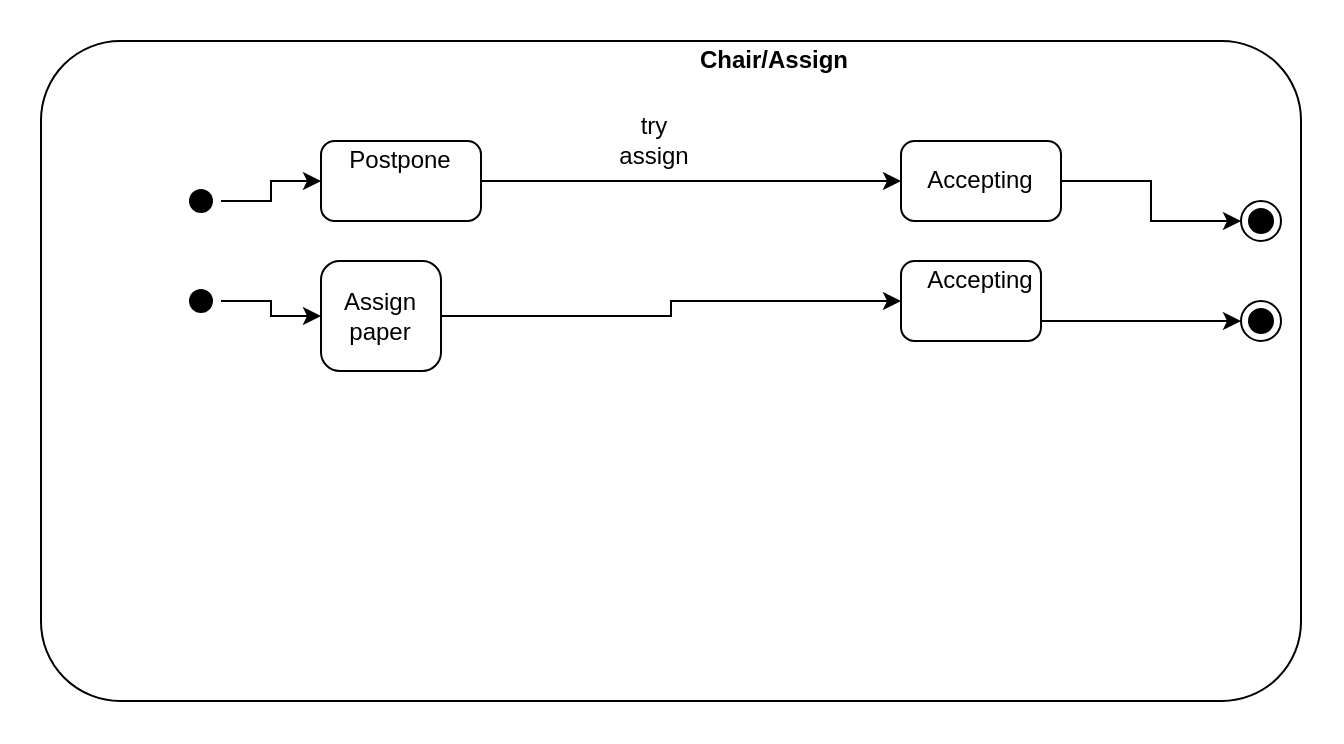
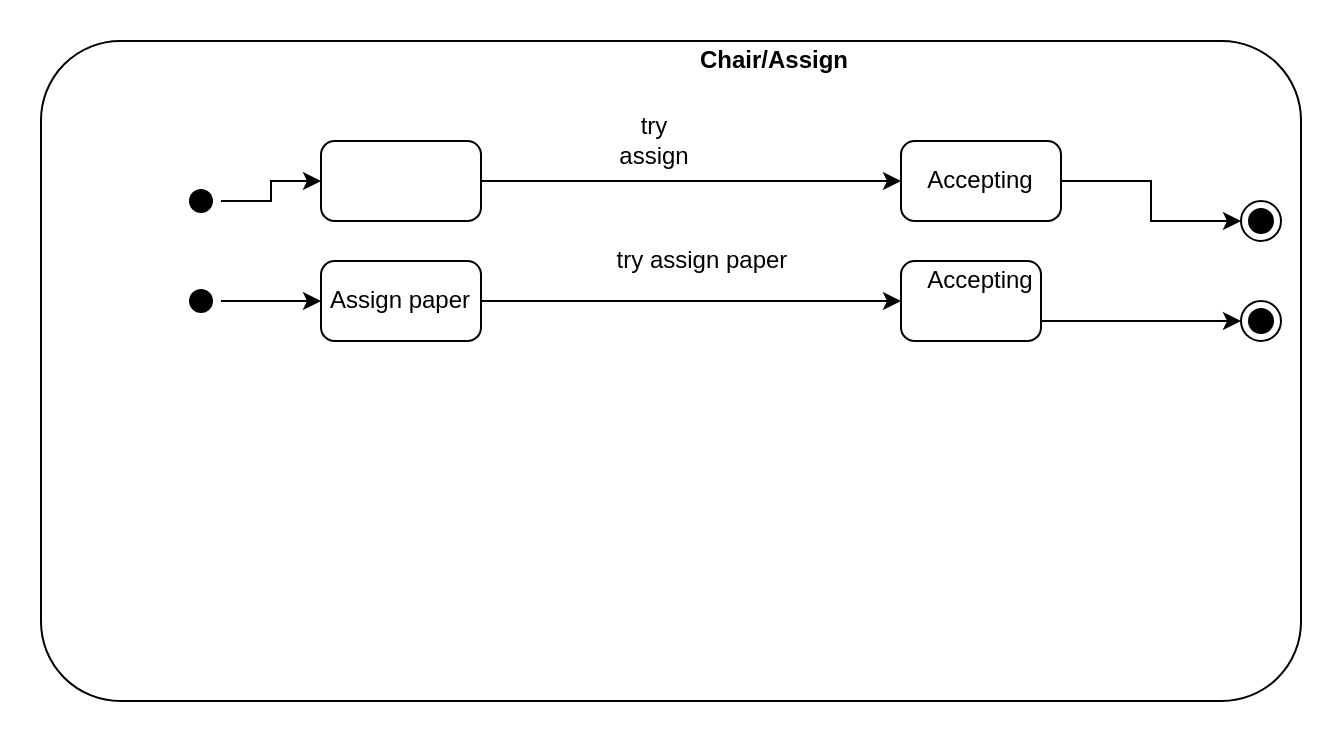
node "Postpone": removed
node "try assign paper": added
node "Assign paper": size 120x110 -> 160x80
